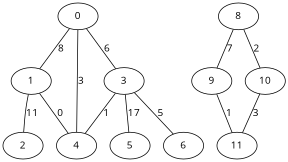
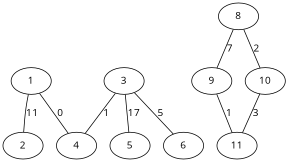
node "0": removed
